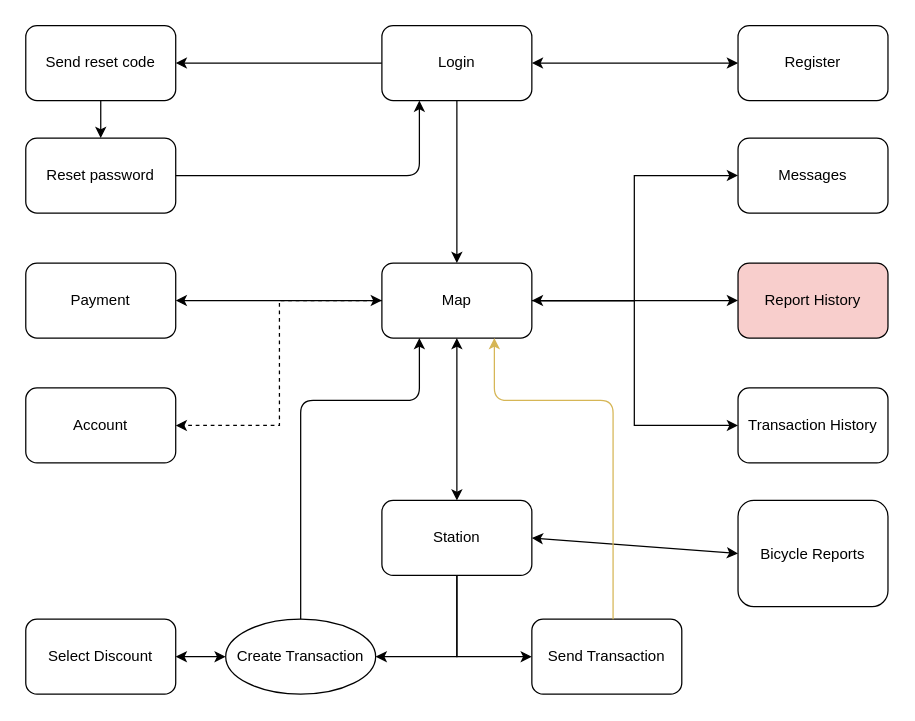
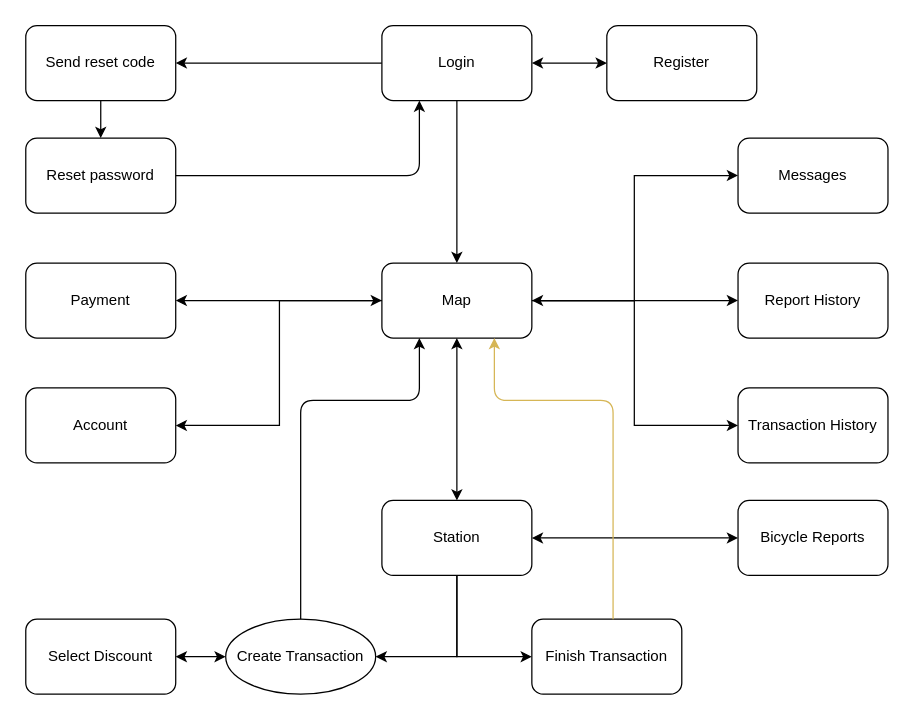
node "Register": moved (813, 63) -> (682, 63)
node "Report History": fillcolor #f8cecc -> #ffffff
edge "Map" -> "Account": style dashed -> solid
node "Bicycle Reports": size 150x106 -> 150x75
node "Send Transaction": label "Send Transaction" -> "Finish Transaction"
